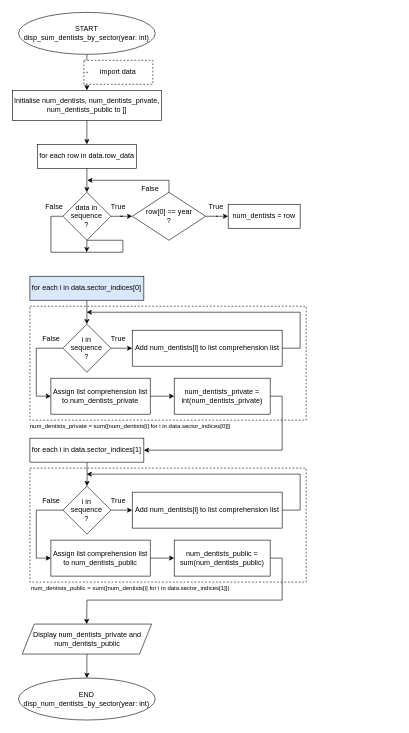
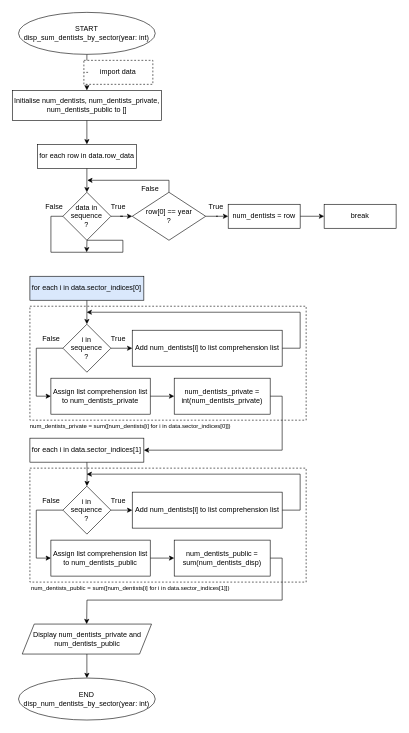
edge "num_dentists = row" -> "break": added
node "break": added
node "num_dentists_public = sum(num_dentists_public)": label "num_dentists_public = sum(num_dentists_public)" -> "num_dentists_public = sum(num_dentists_disp)"
